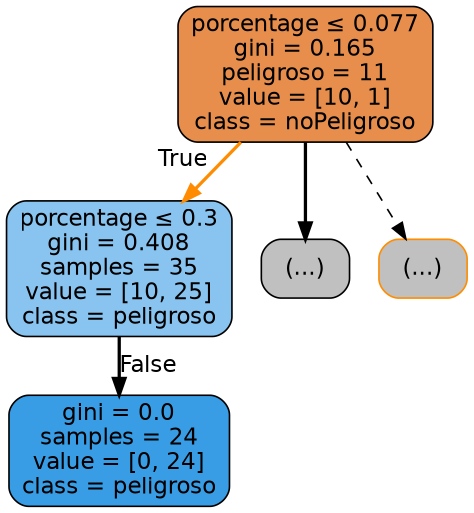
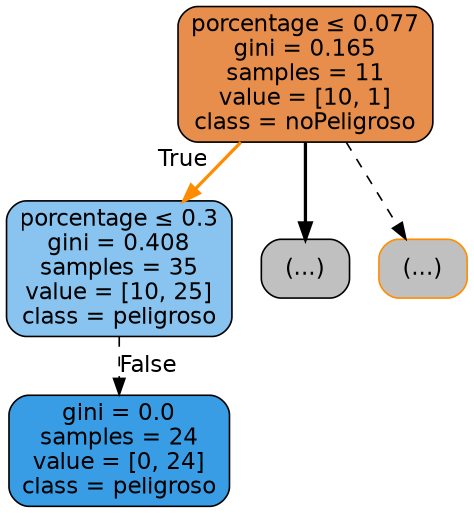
node "porcentage ≤ 0.077": text "peligroso = 11" -> "samples = 11"
edge "porcentage ≤ 0.3" -> "gini = 0.0": style bold -> dashed
